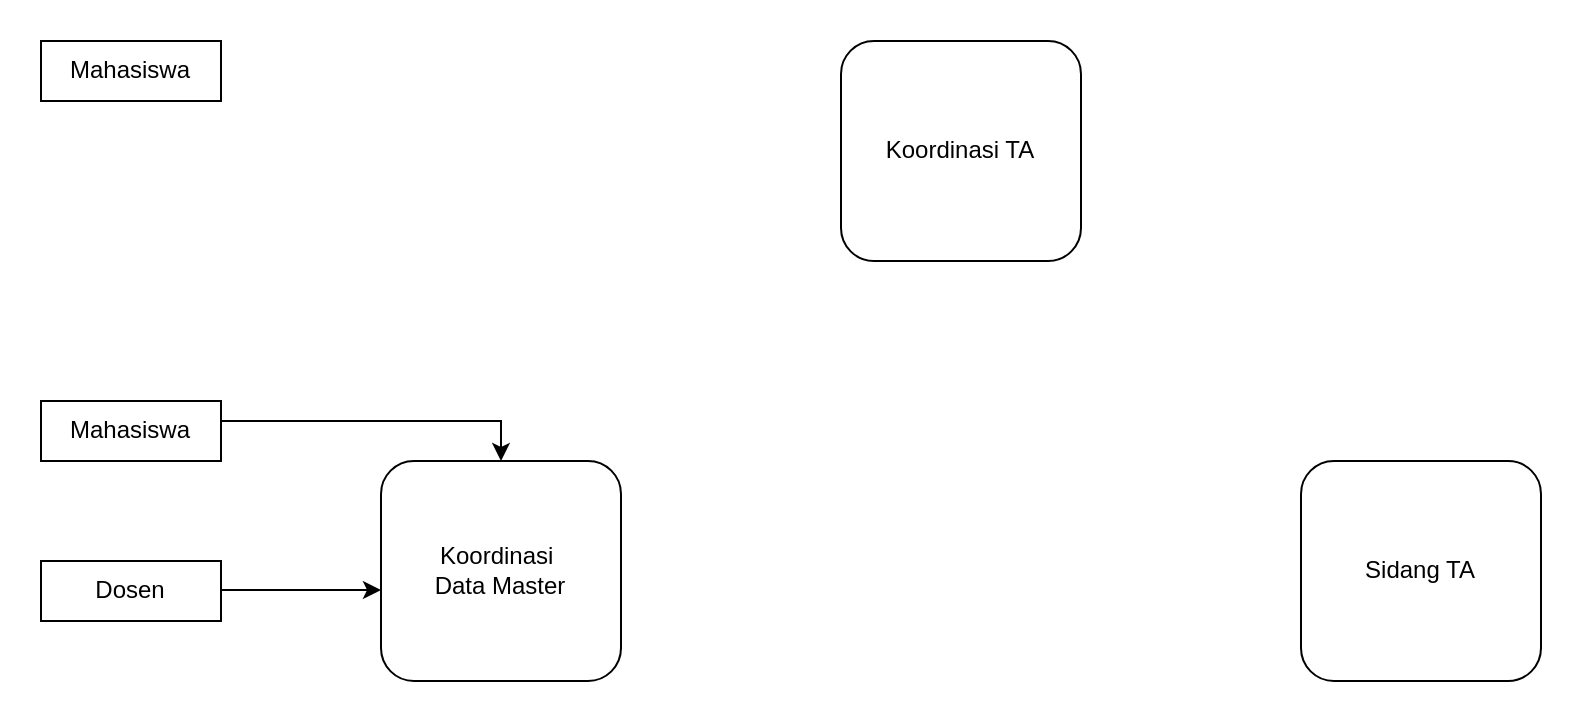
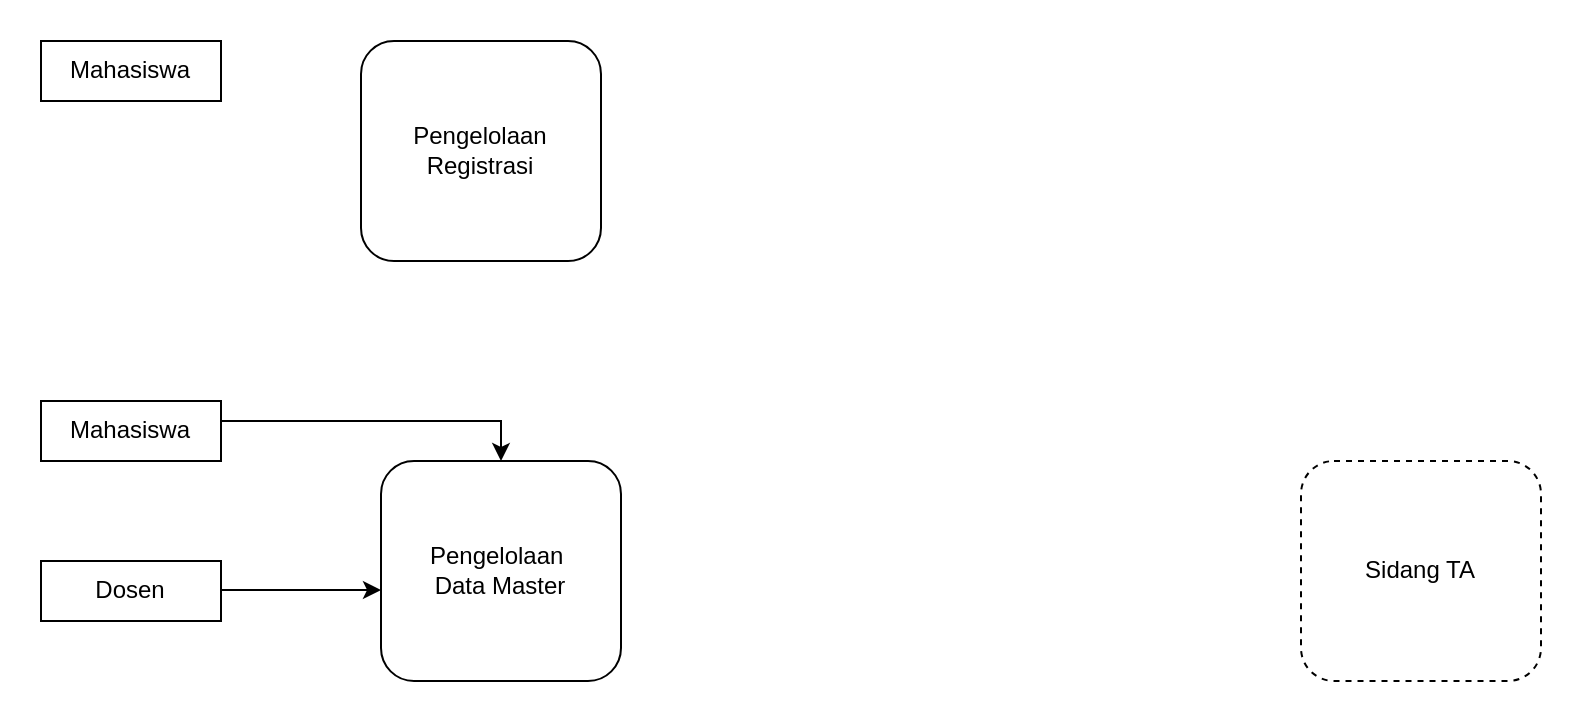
node "Pengelolaan Registrasi": added
node "Koordinasi TA": removed
node "Koordinasi Data Master": label "Koordinasi Data Master" -> "Pengelolaan Data Master"
node "Sidang TA": style solid -> dashed
